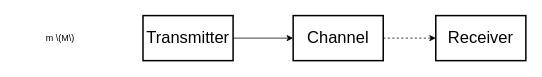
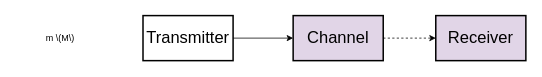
node "Channel": fillcolor #ffffff -> #e1d5e7
node "Receiver": fillcolor #ffffff -> #e1d5e7
